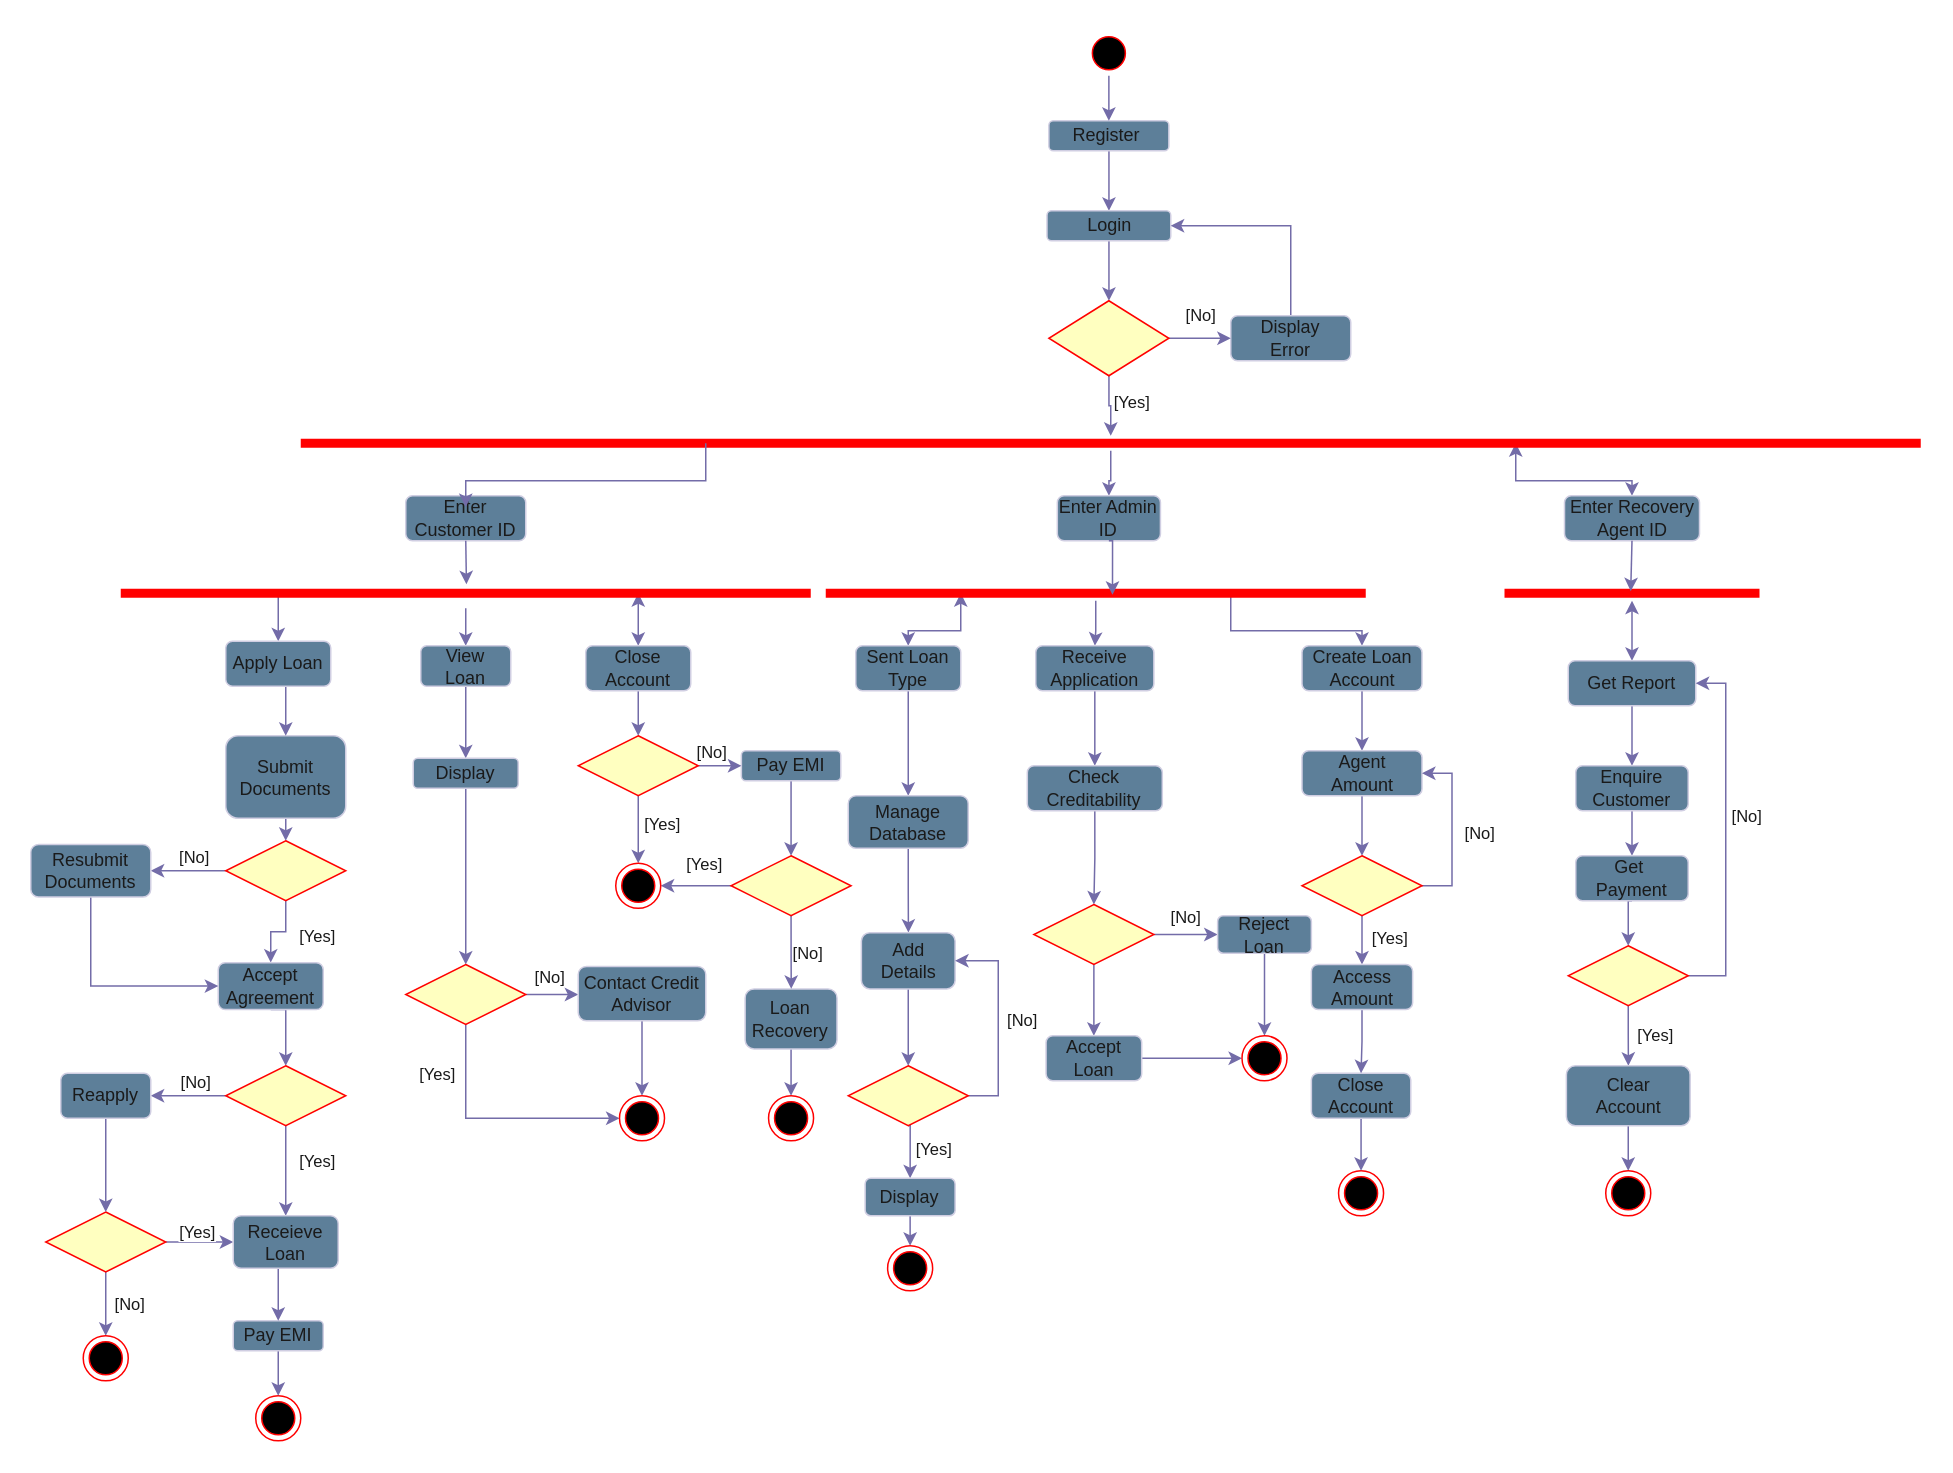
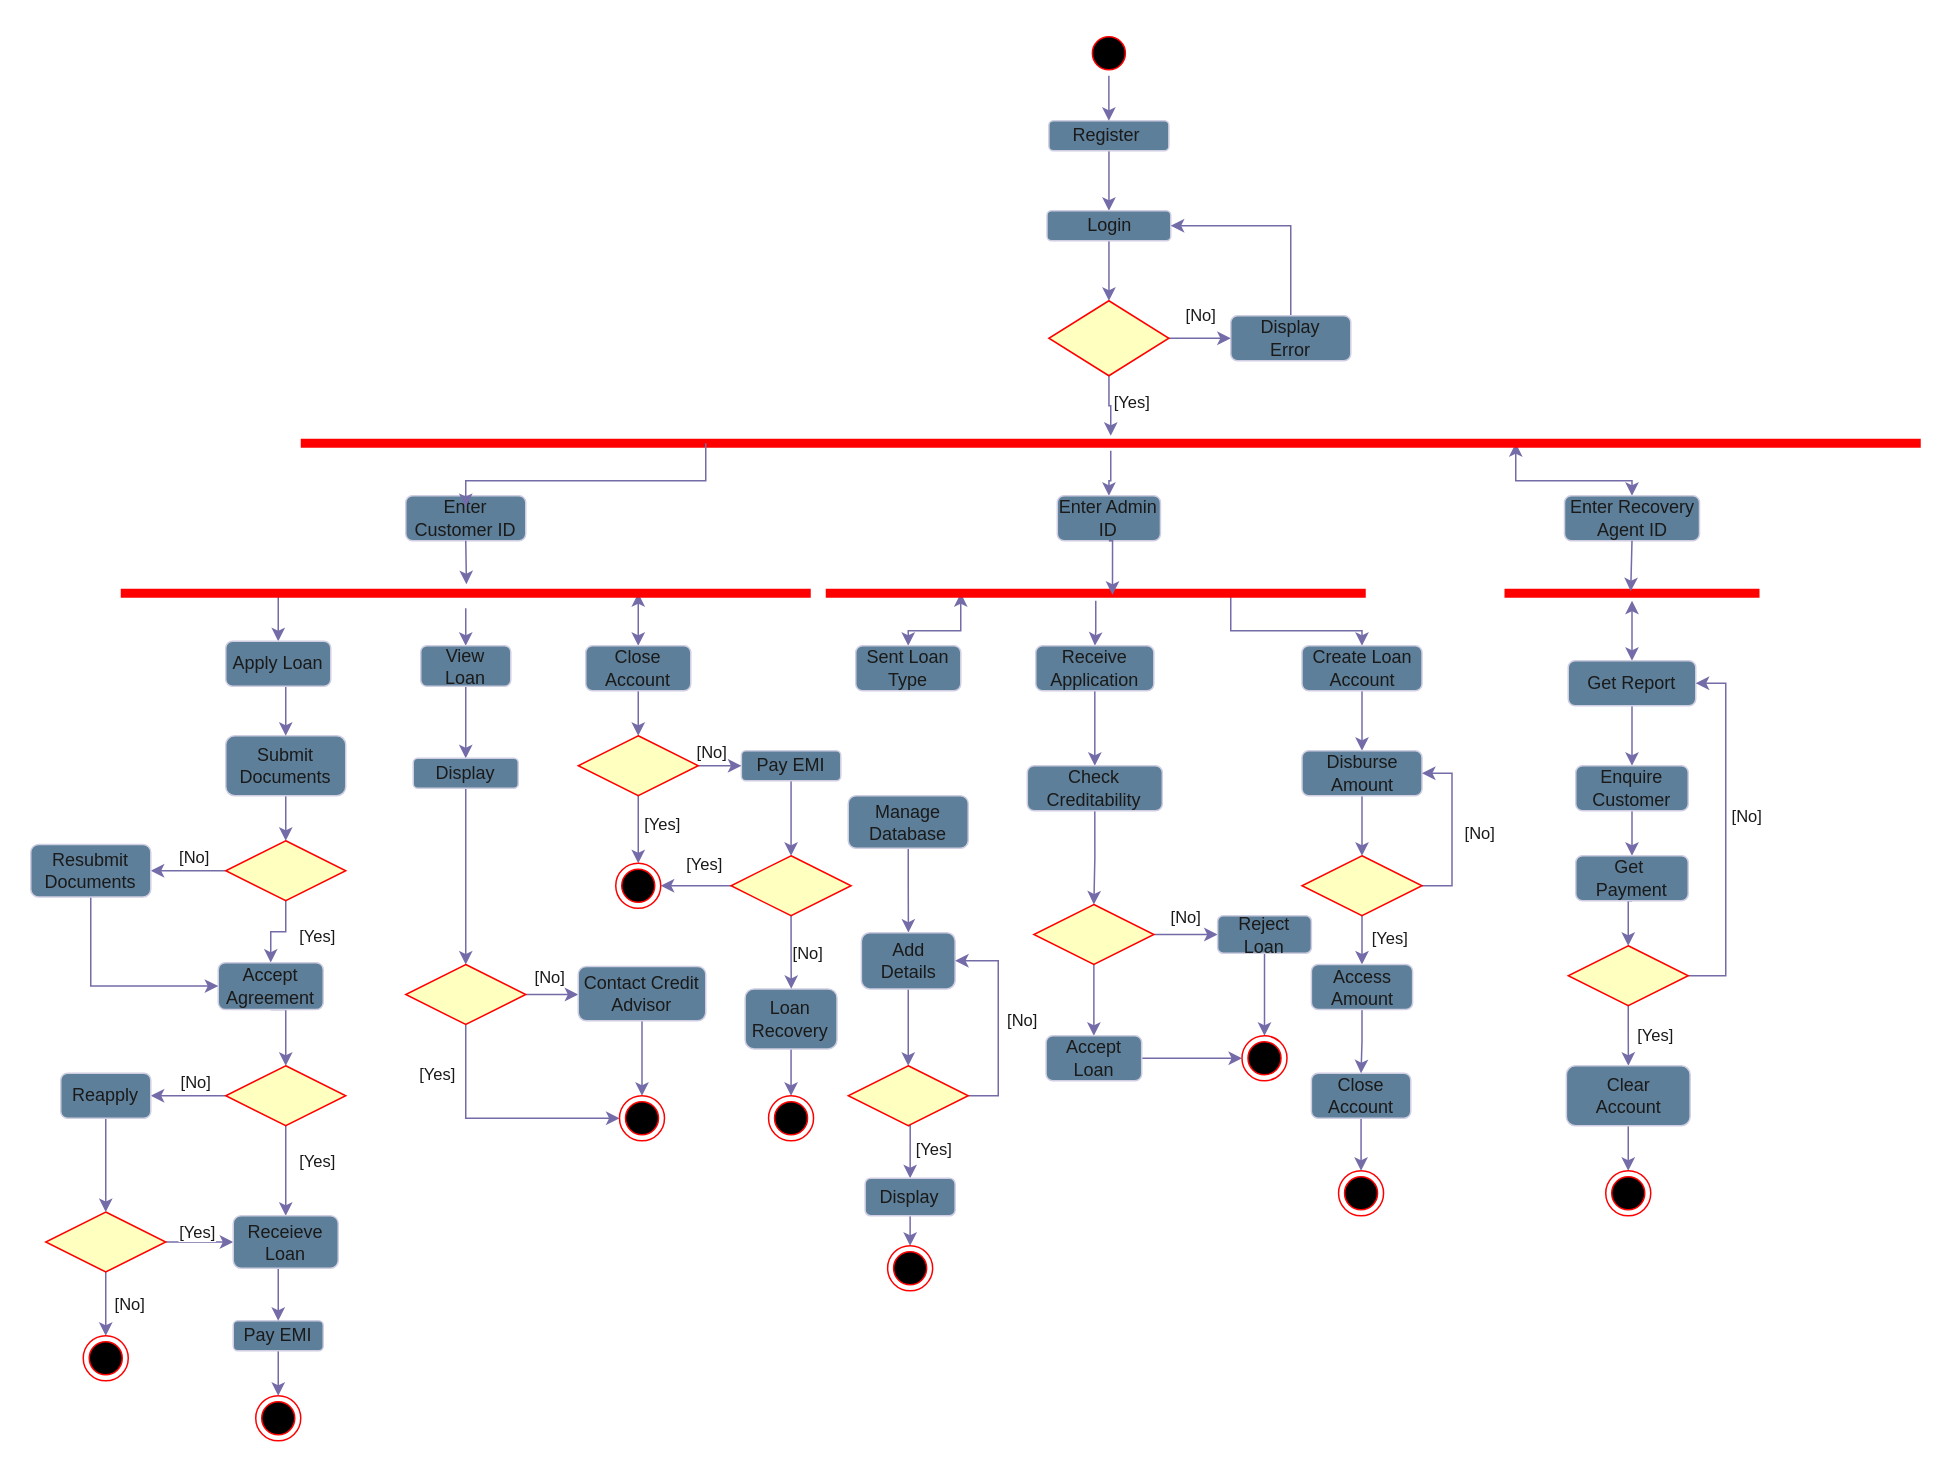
edge "Sent Loan Type" -> "Manage Database": removed
node "Agent Amount": label "Agent Amount" -> "Disburse Amount"
node "Submit Documents": size 120x83 -> 120x60
